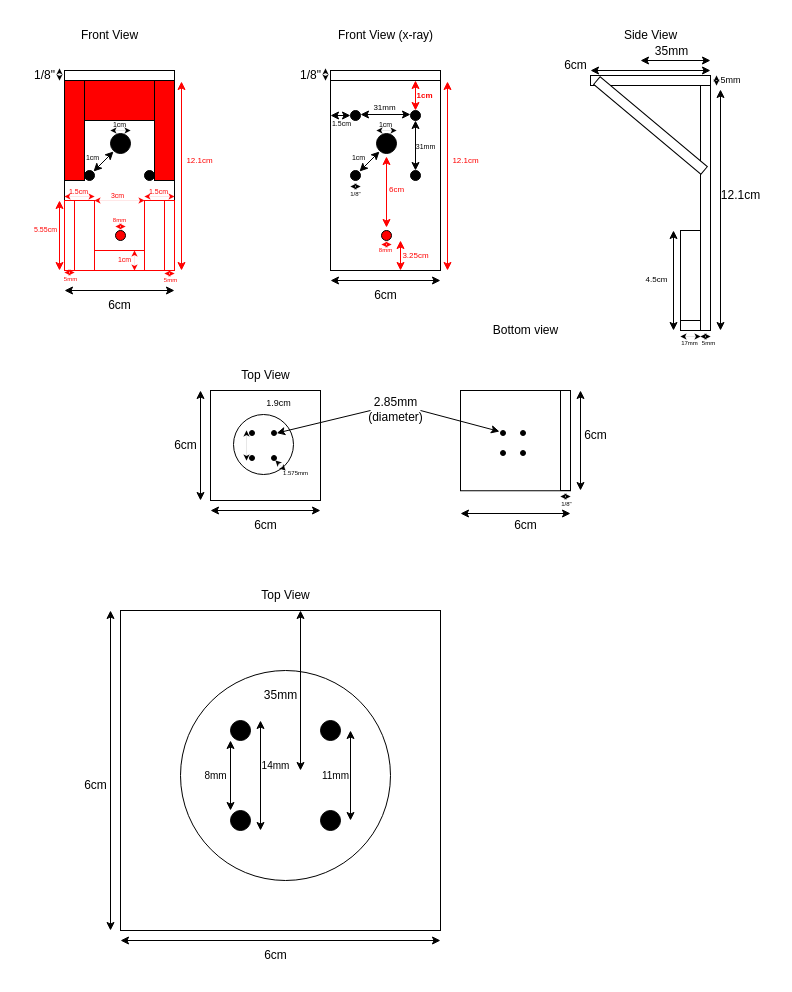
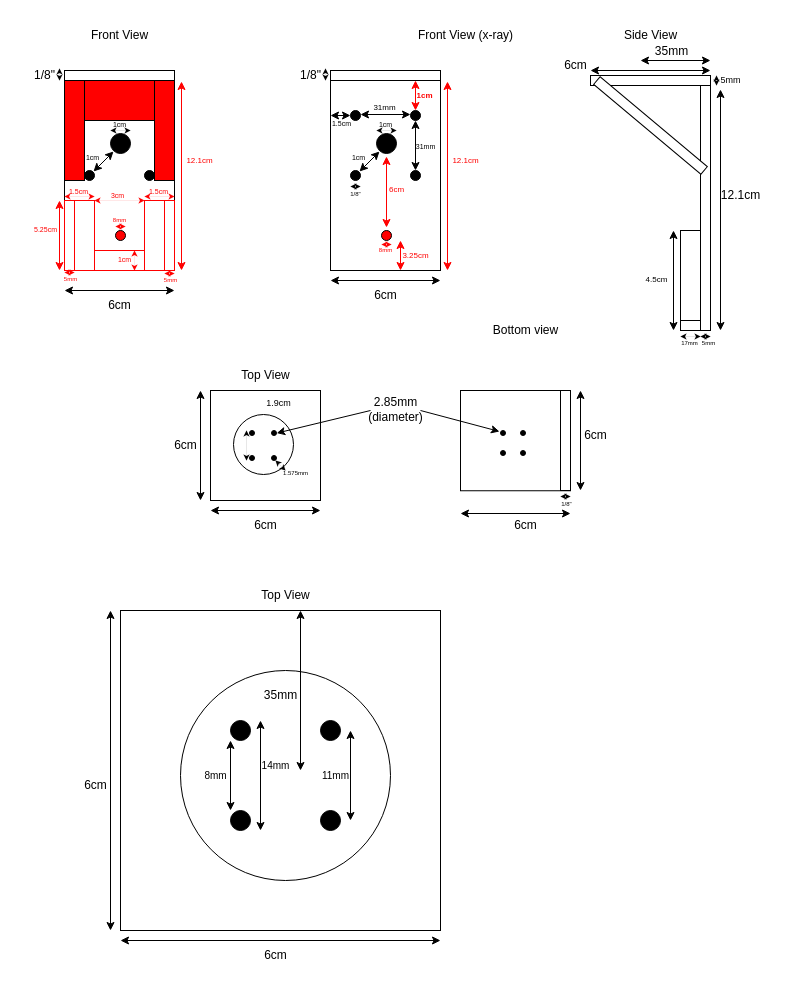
node "Front View": moved (110, 36) -> (120, 36)
node "Front View (x-ray)": moved (386, 36) -> (466, 36)
node "5.55cm": label "5.55cm" -> "5.25cm"
